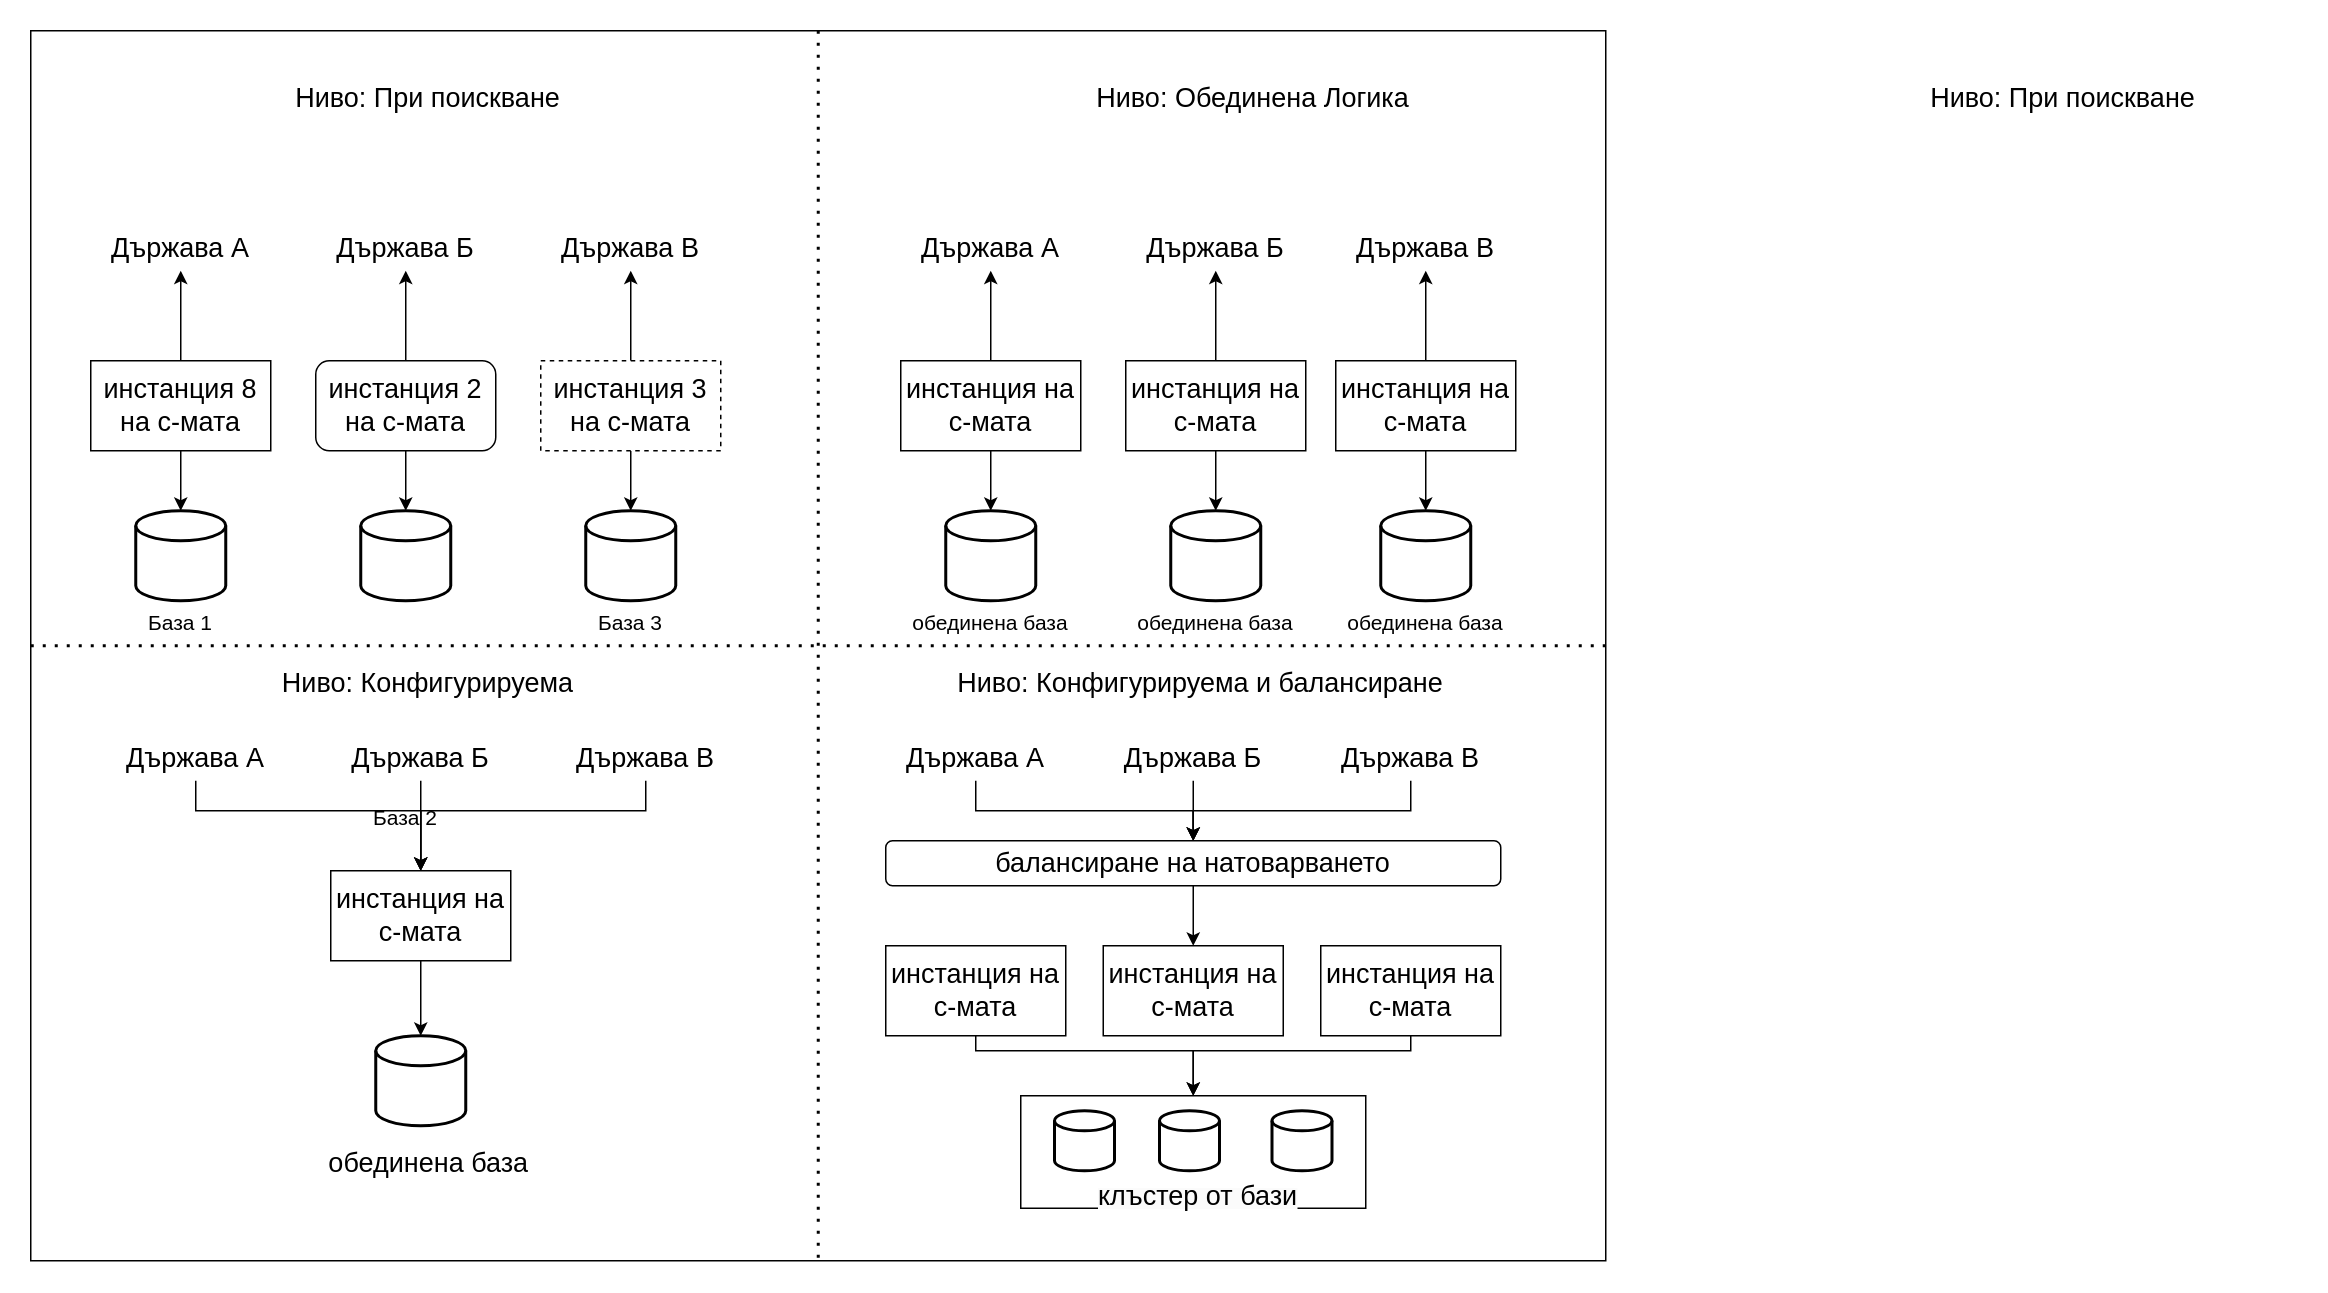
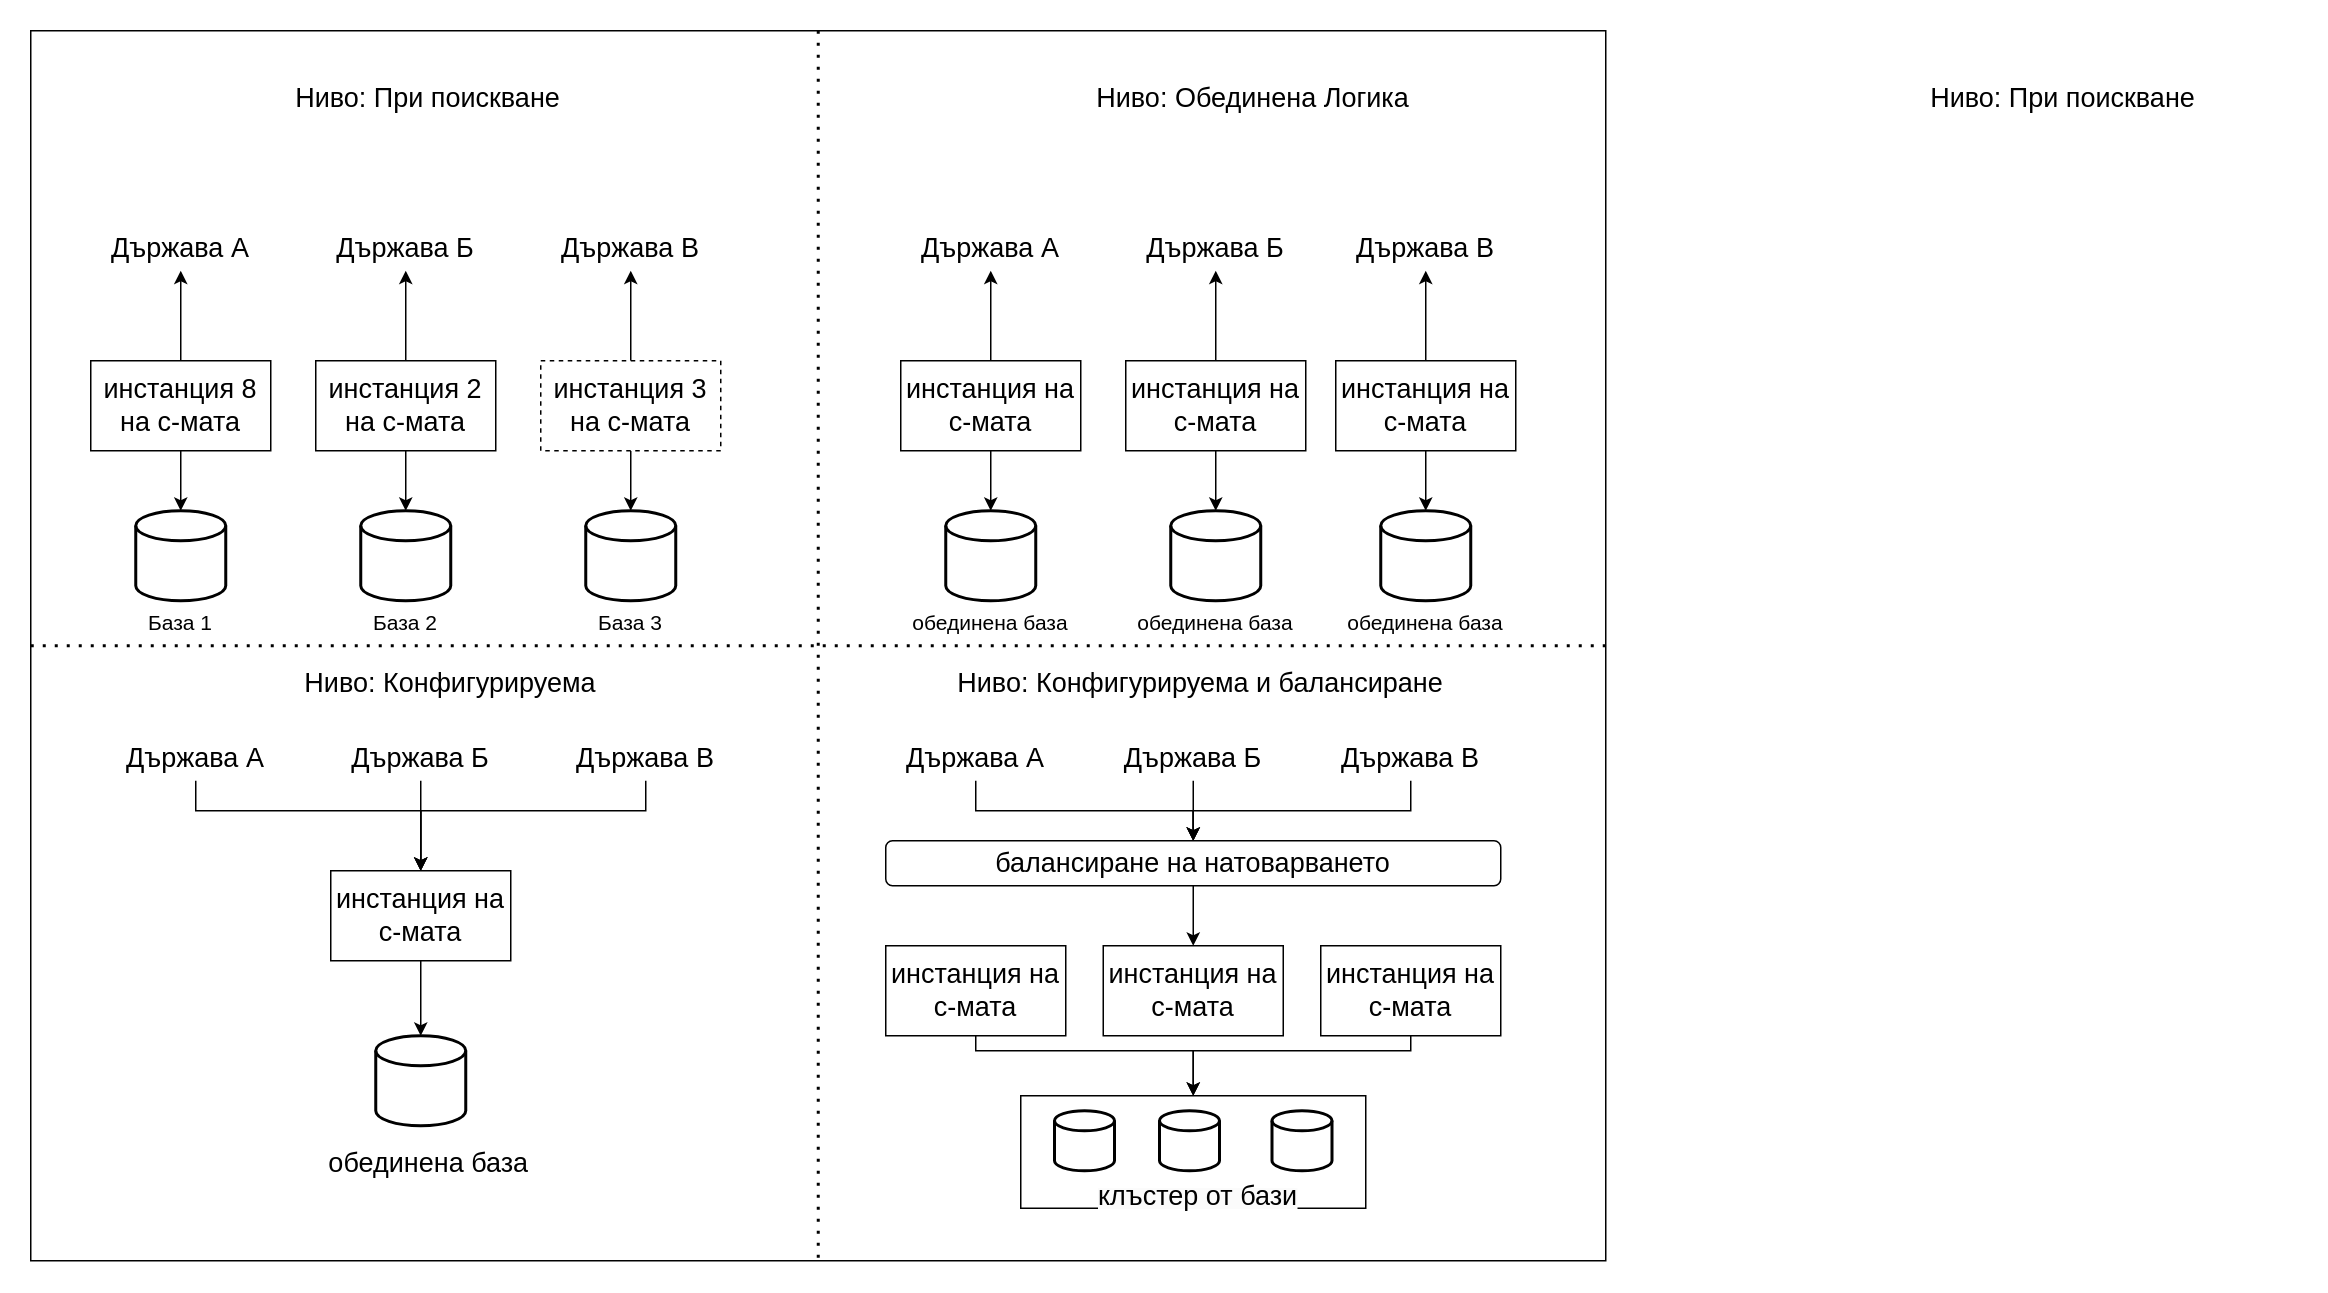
node "инстанция 2 на с-мата": shape rounded rectangle -> rectangle
node "Ниво: Конфигурируема": moved (428, 683) -> (451, 683)
node "База 2": moved (406, 818) -> (406, 623)
